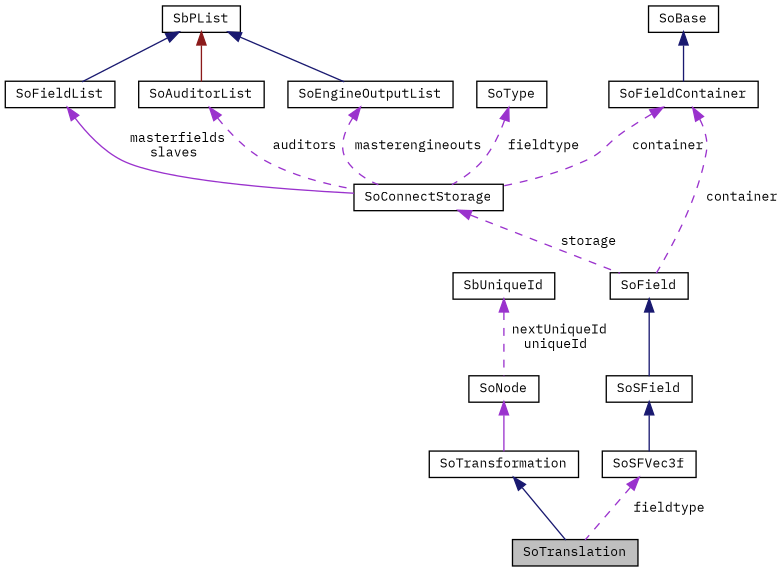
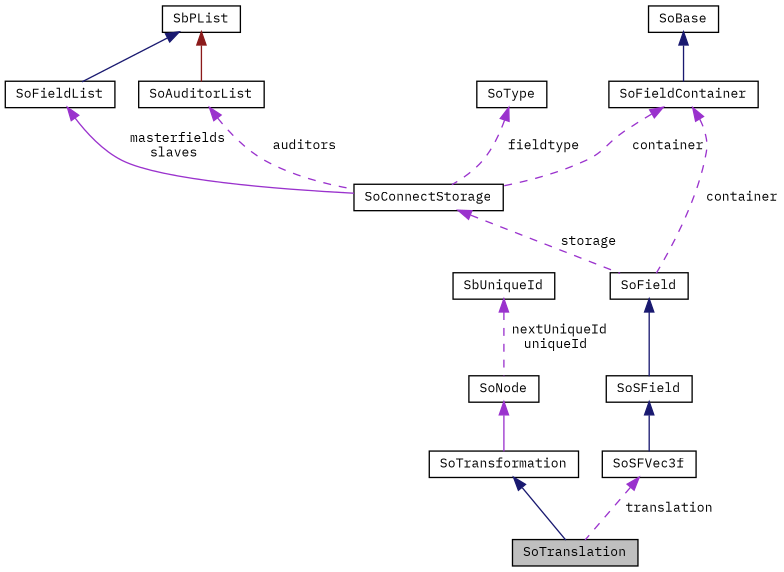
node "SoEngineOutputList": removed
edge "SoTranslation" -> "SoSFVec3f": label " fieldtype" -> " translation"
